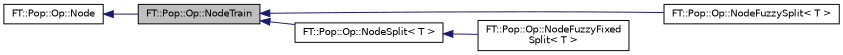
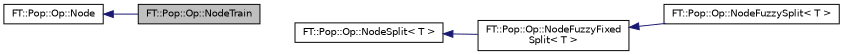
edge "FT::Pop::Op::NodeFuzzySplit< T >" -> "FT::Pop::Op::NodeTrain": now "FT::Pop::Op::NodeFuzzySplit< T >" -> "FT::Pop::Op::NodeFuzzyFixed Split< T >"
edge "FT::Pop::Op::NodeSplit< T >" -> "FT::Pop::Op::NodeTrain": removed
